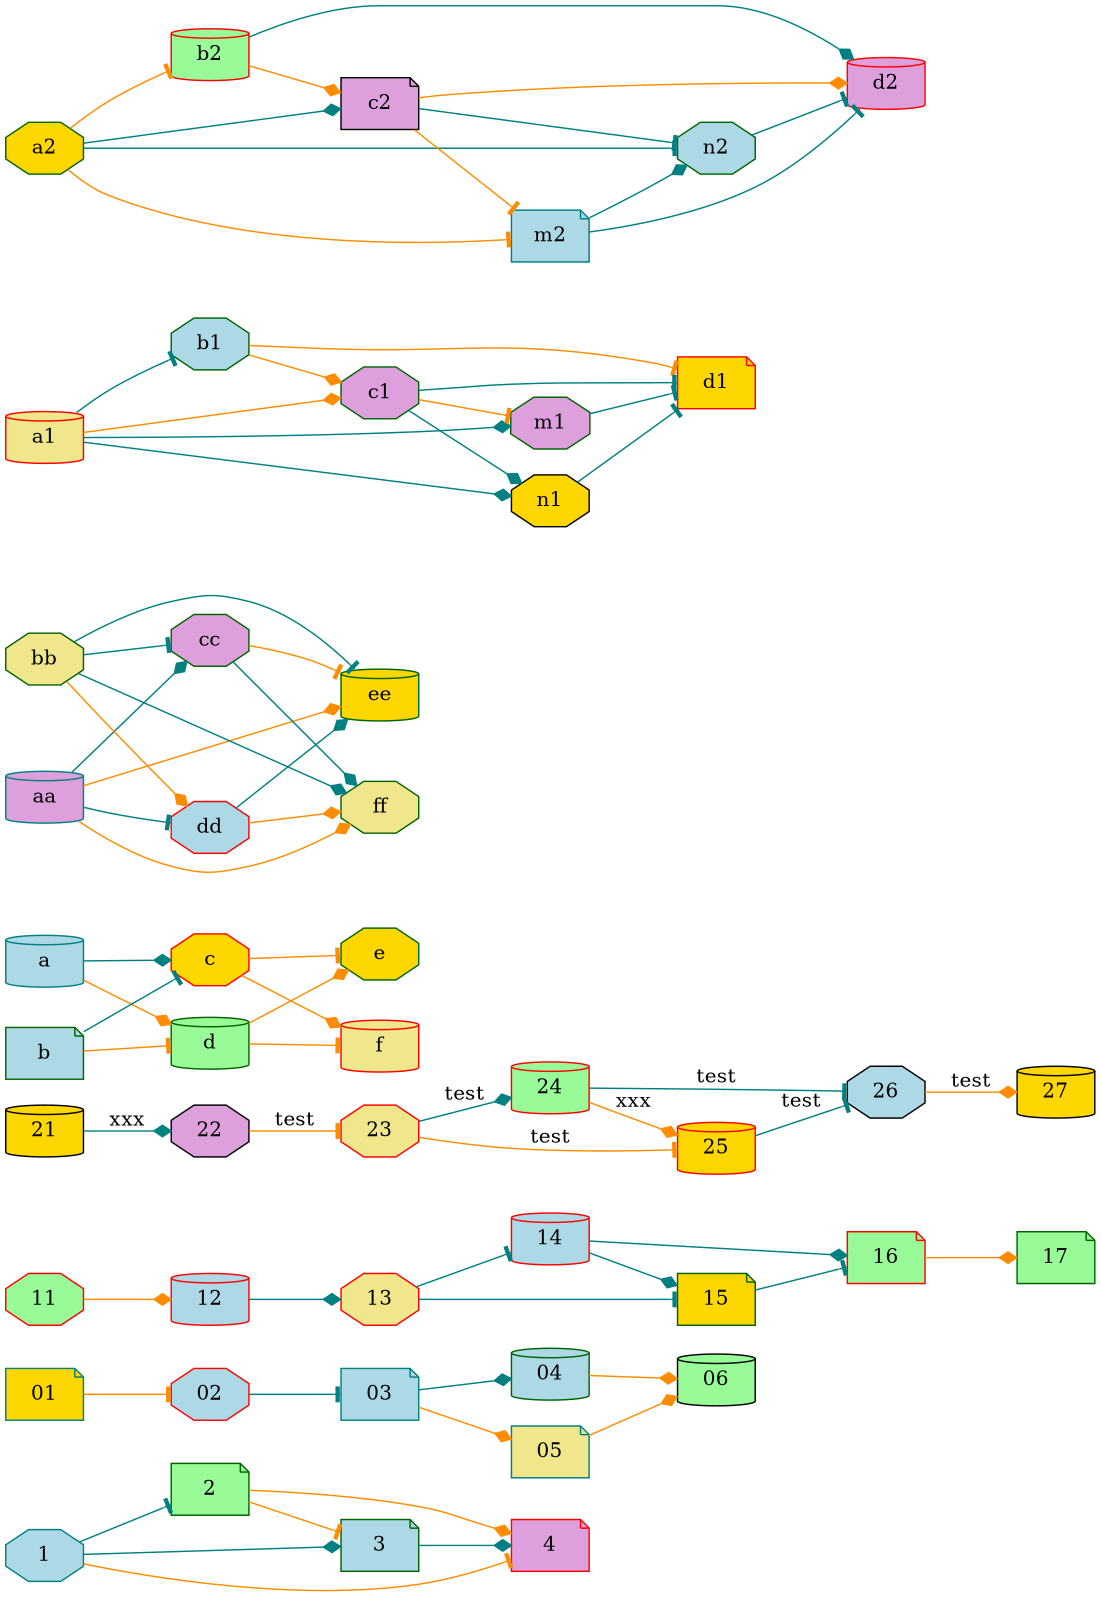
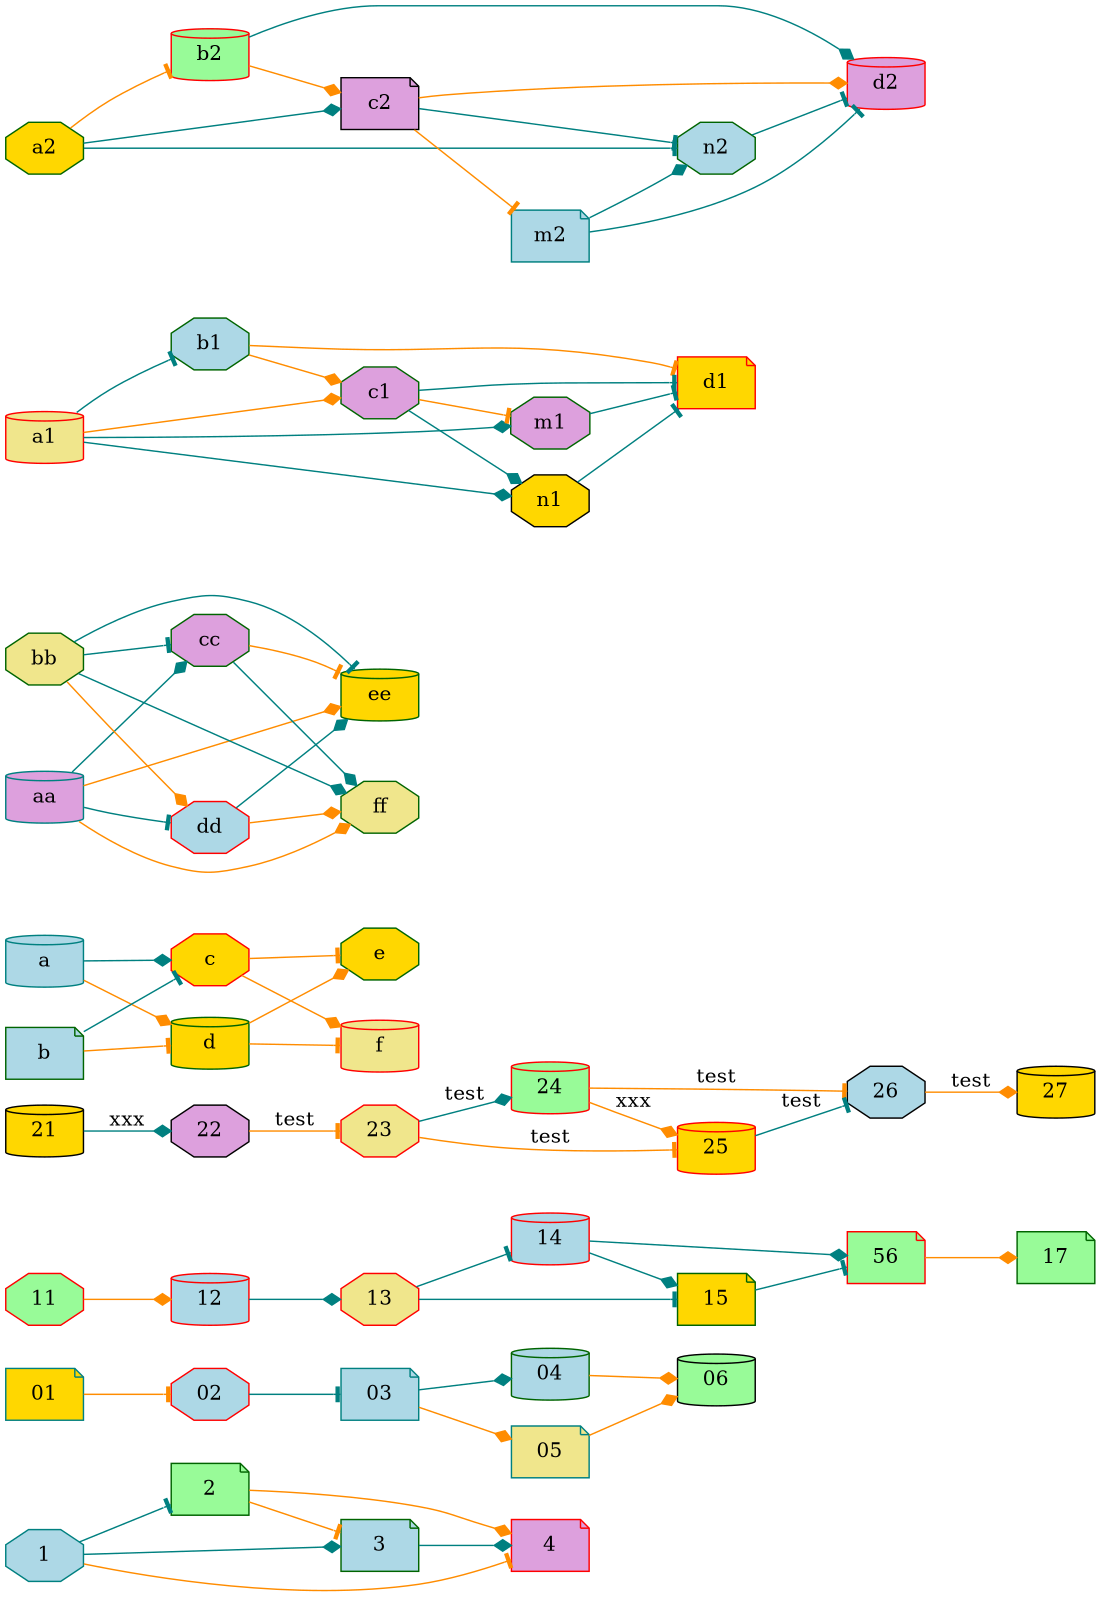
edge "a2" -> "m2": removed
node "d": fillcolor palegreen -> gold
edge "24" -> "26": color teal -> darkorange
node "16": label "16" -> "56"
